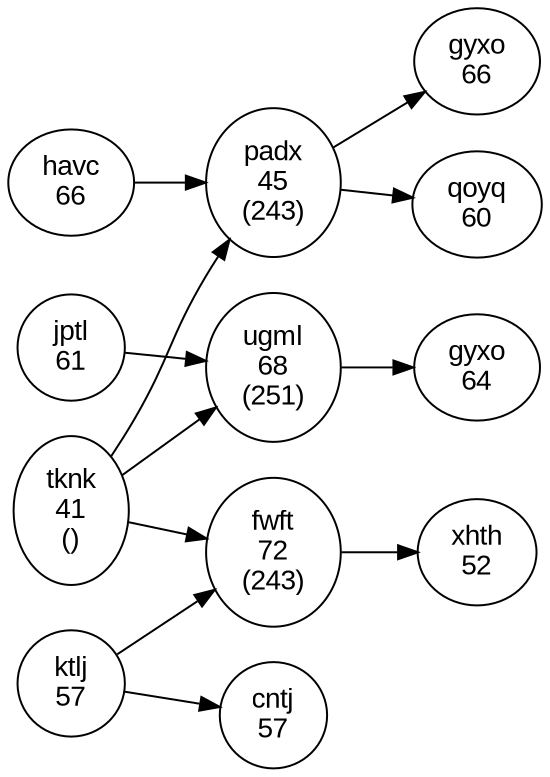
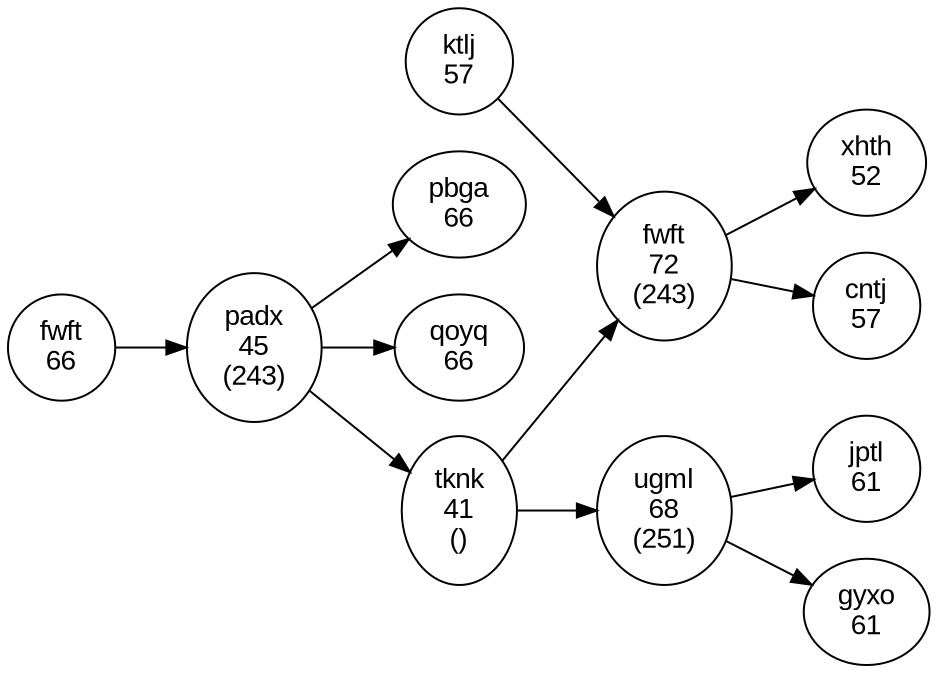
node "gyxo 66": label "gyxo 66" -> "pbga 66"
node "havc 66": label "havc 66" -> "fwft 66"
node "qoyq 60": label "qoyq 60" -> "qoyq 66"
edge "jptl 61" -> "ugml 68 (251)": reversed
node "gyxo 64": label "gyxo 64" -> "gyxo 61"
edge "tknk 41 ()" -> "padx 45 (243)": reversed
edge "ktlj 57" -> "cntj 57": now "fwft 72 (243)" -> "cntj 57"
